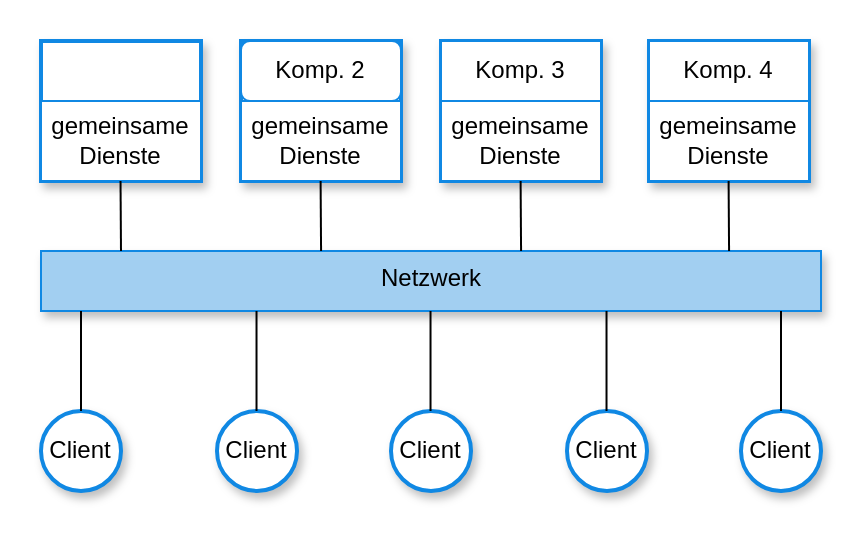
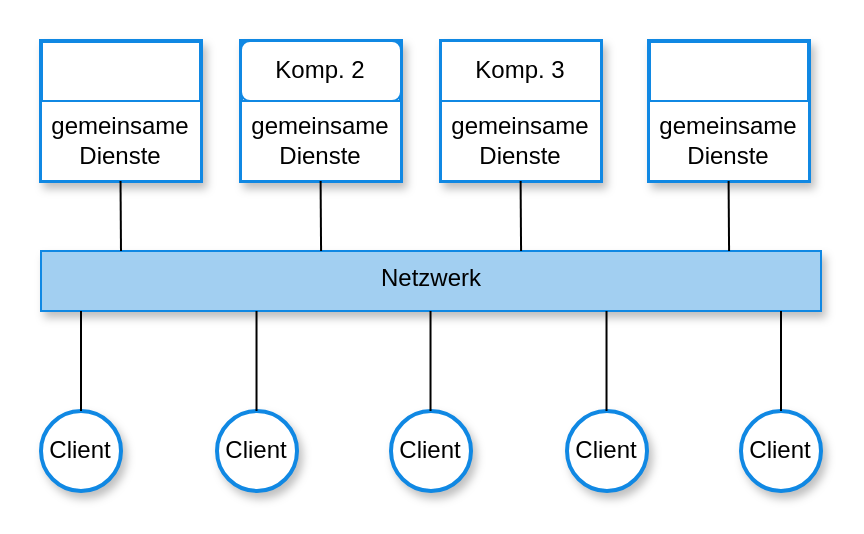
node "Komp. 4": removed
